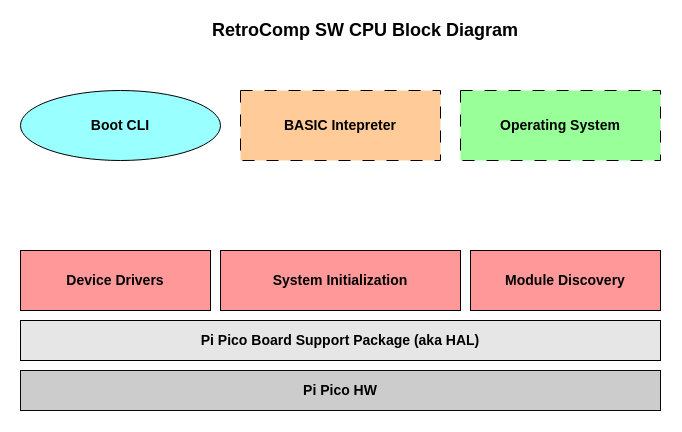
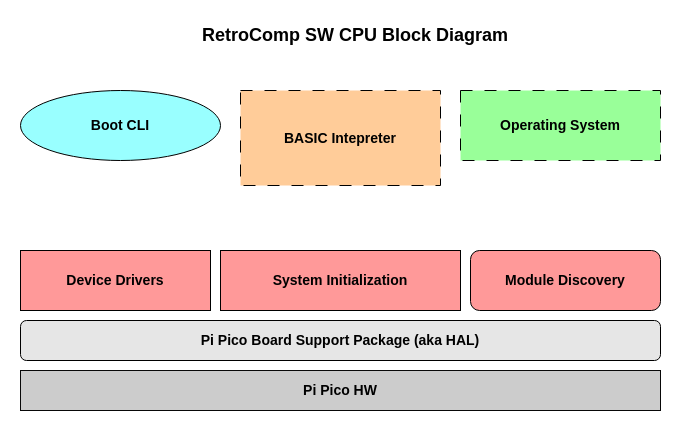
node "RetroComp SW CPU Block Diagram": moved (366, 31) -> (356, 36)
node "BASIC Intepreter": size 200x70 -> 200x95
node "Module Discovery": shape rectangle -> rounded rectangle
node "Pi Pico Board Support Package (aka HAL)": shape rectangle -> rounded rectangle
